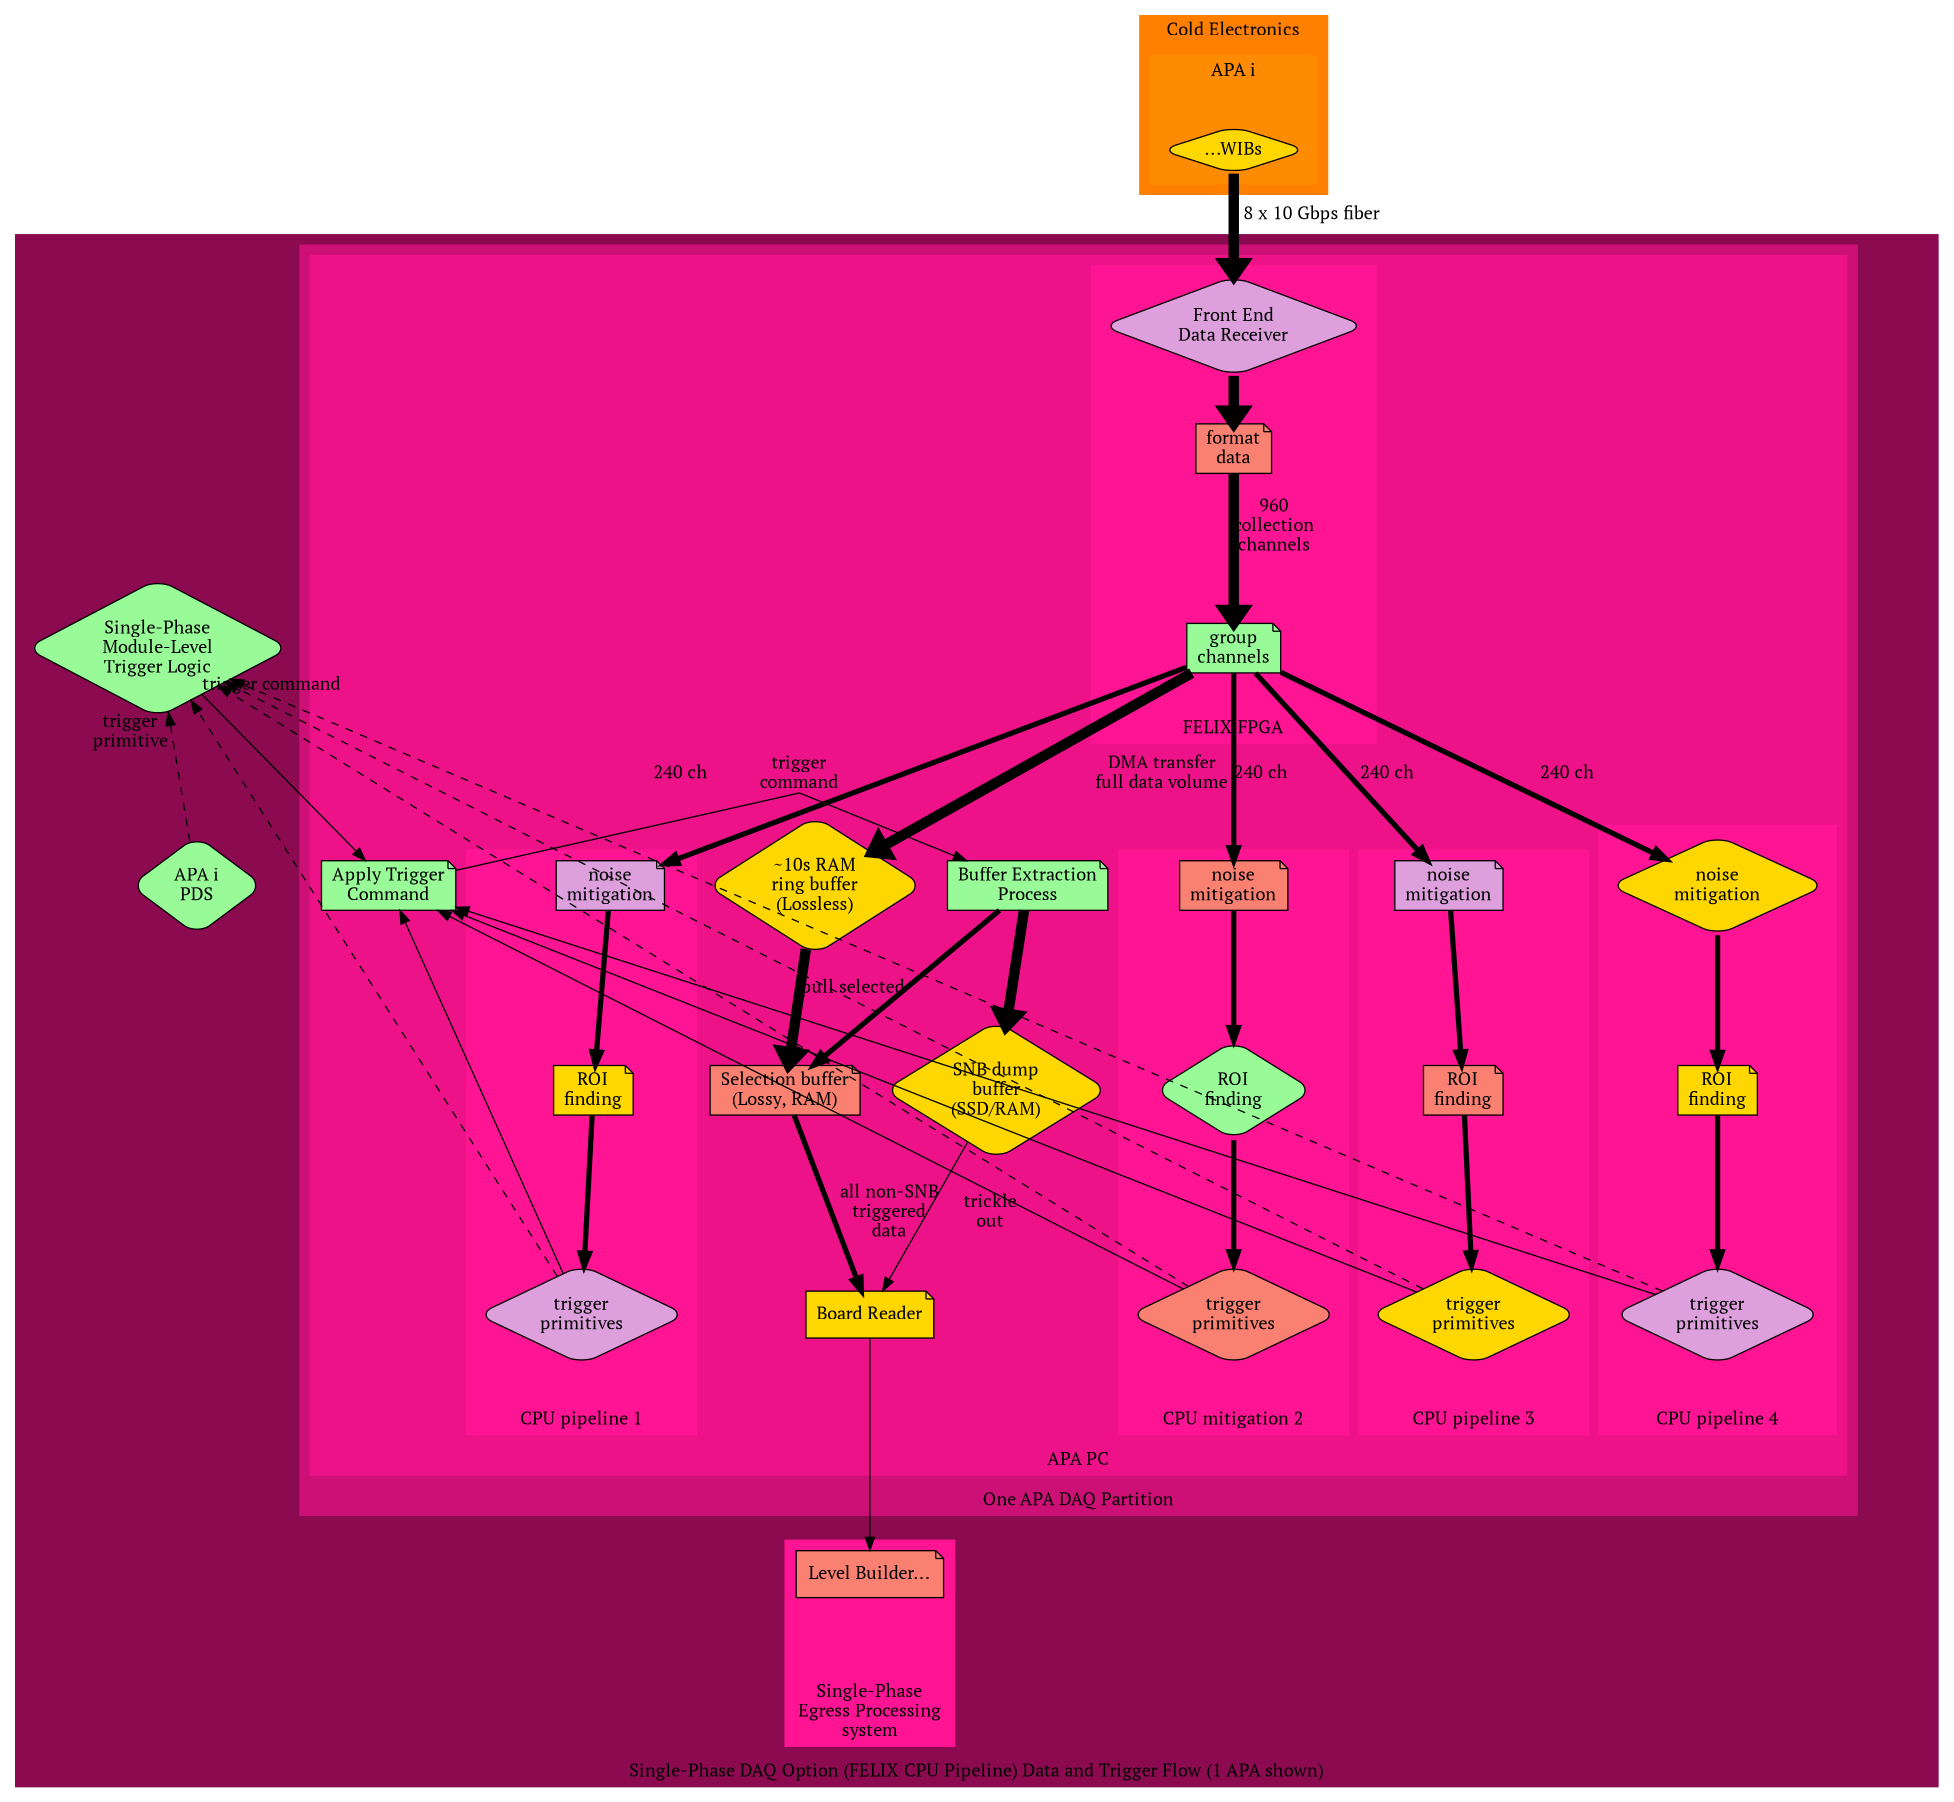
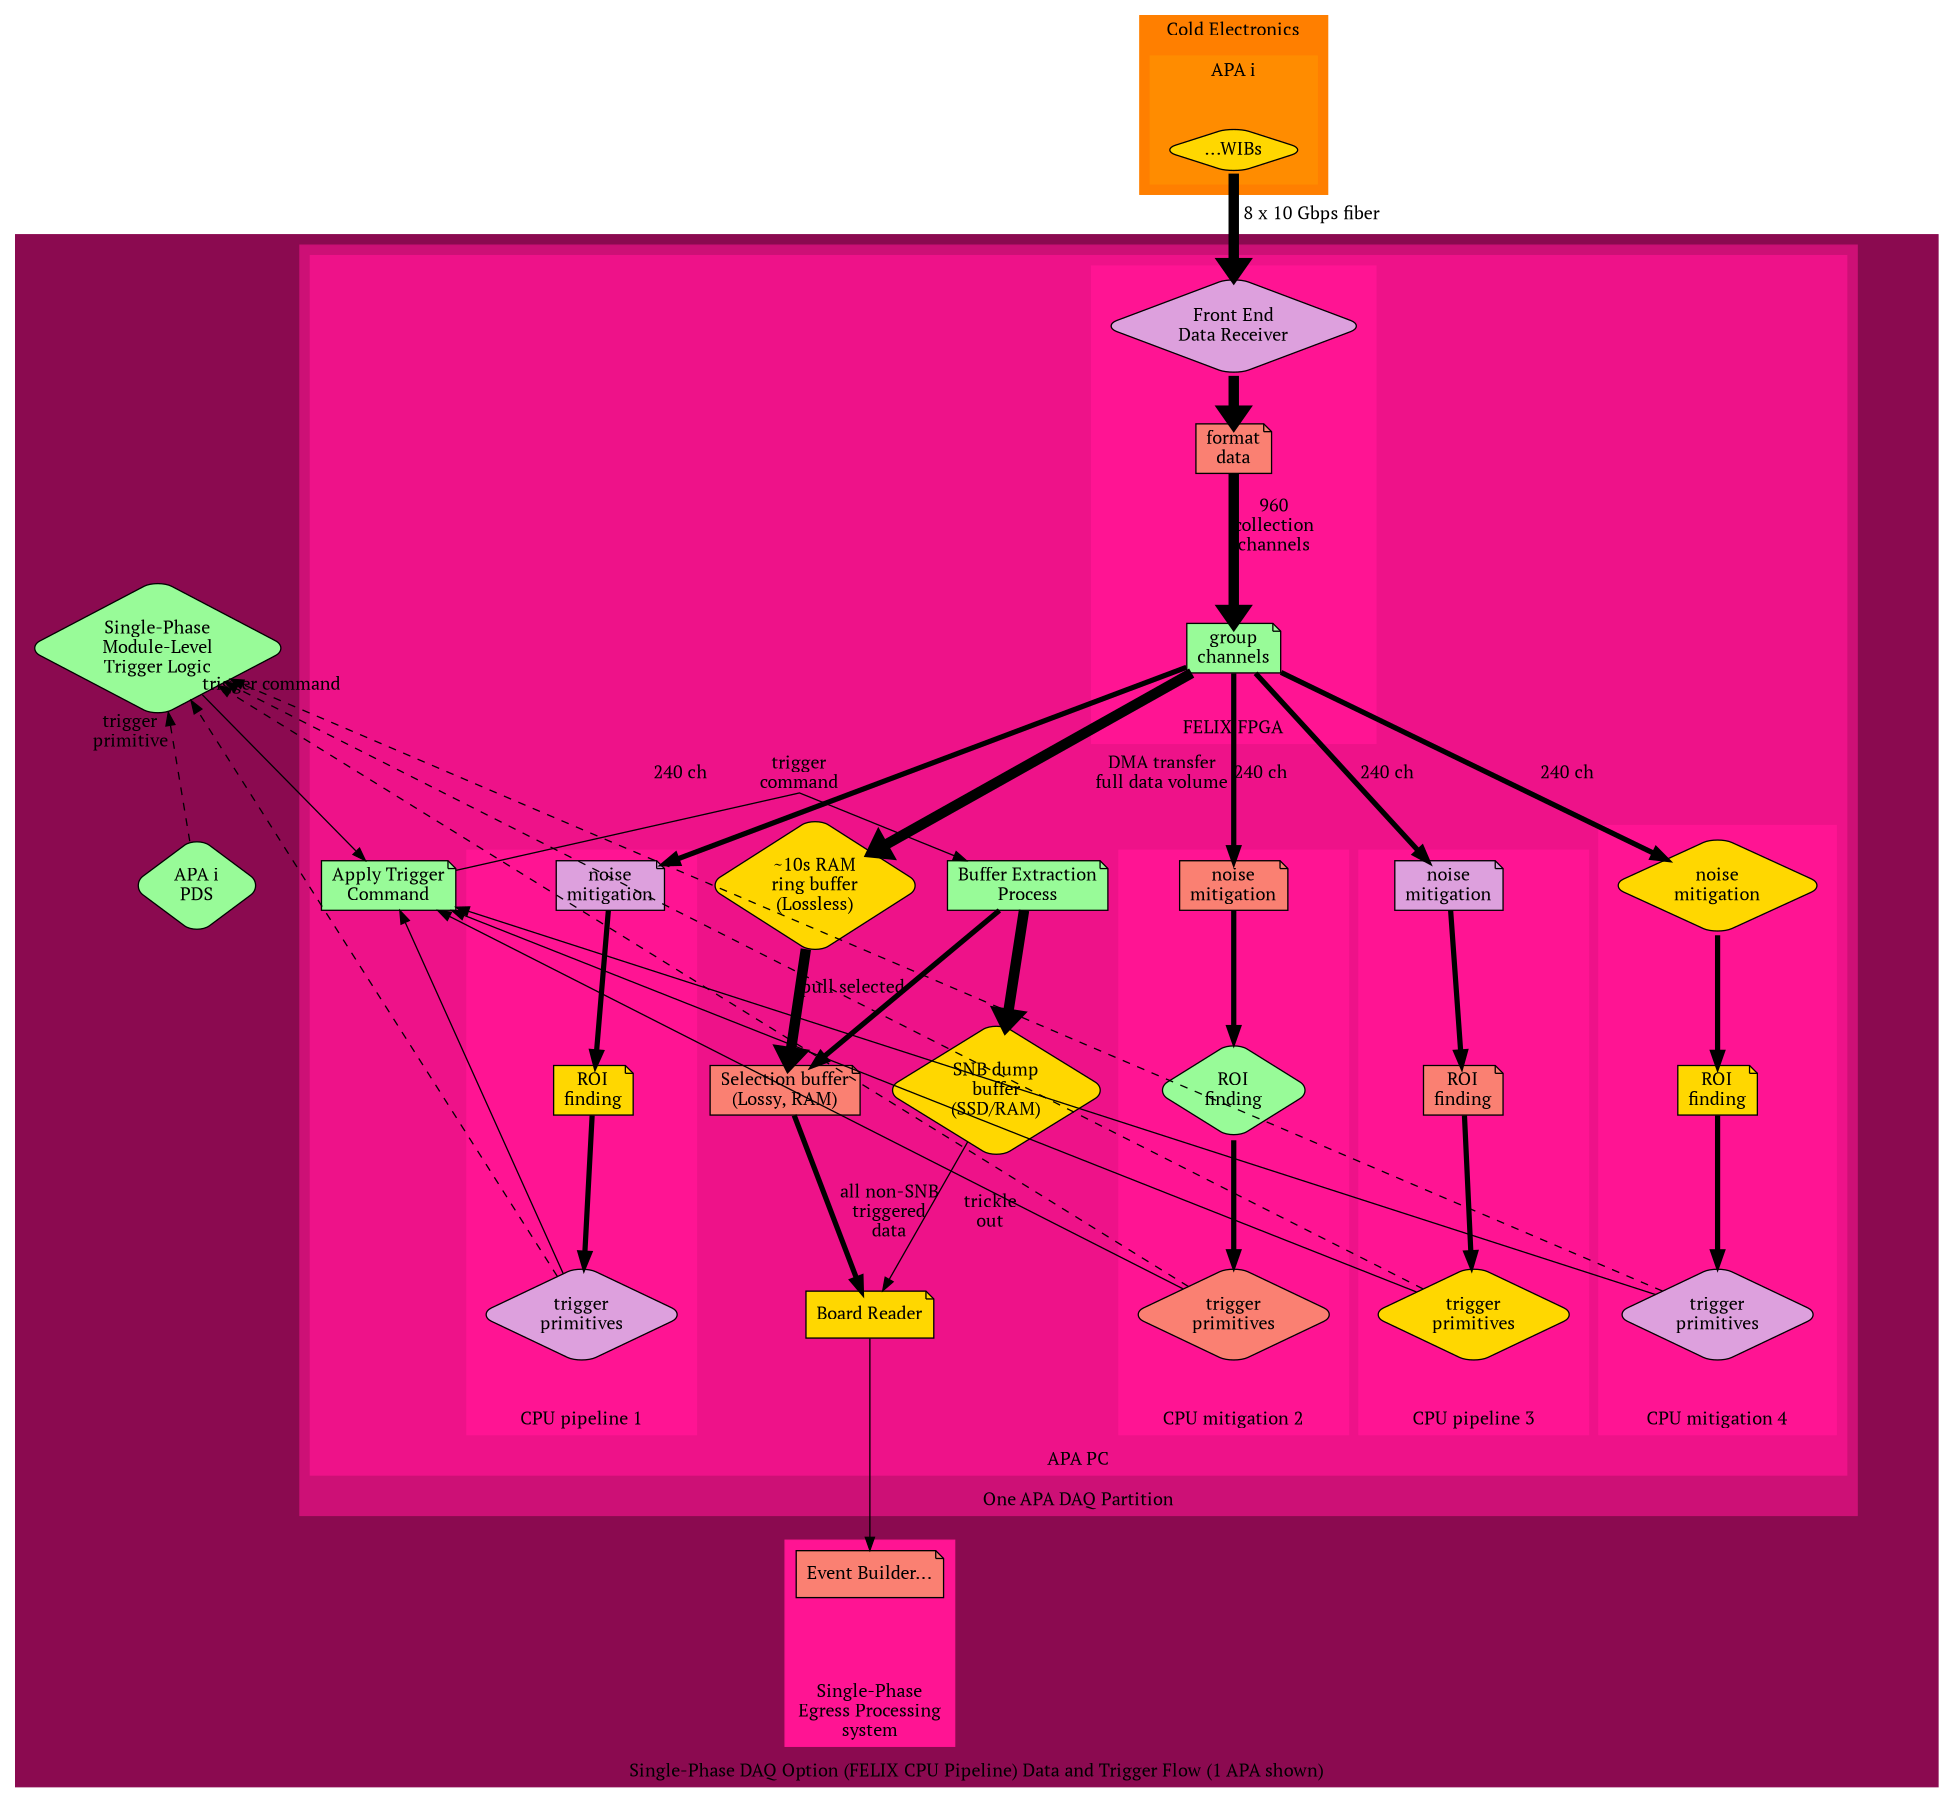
cluster "CPU pipeline 4": label "CPU pipeline 4" -> "CPU mitigation 4"
node "Level Builder...": label "Level Builder..." -> "Event Builder..."
